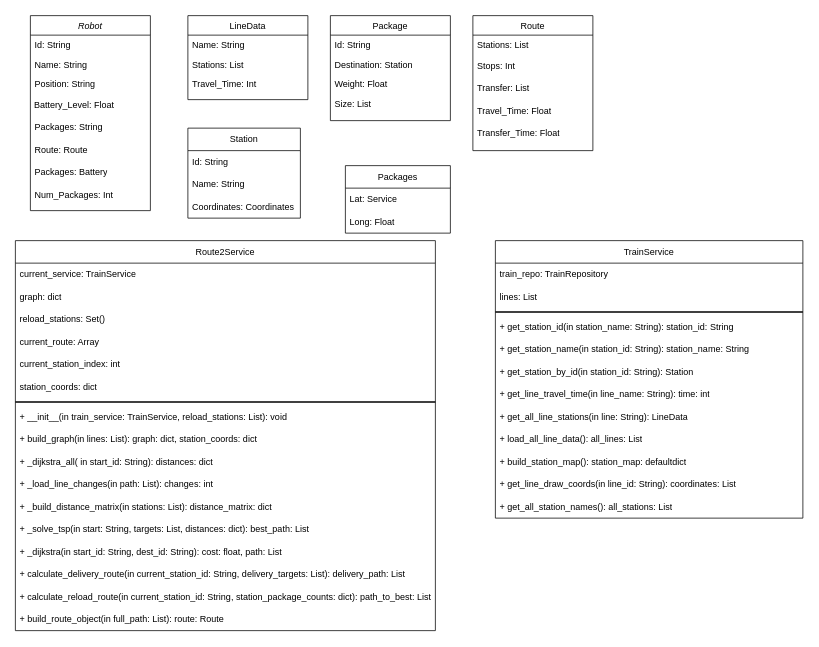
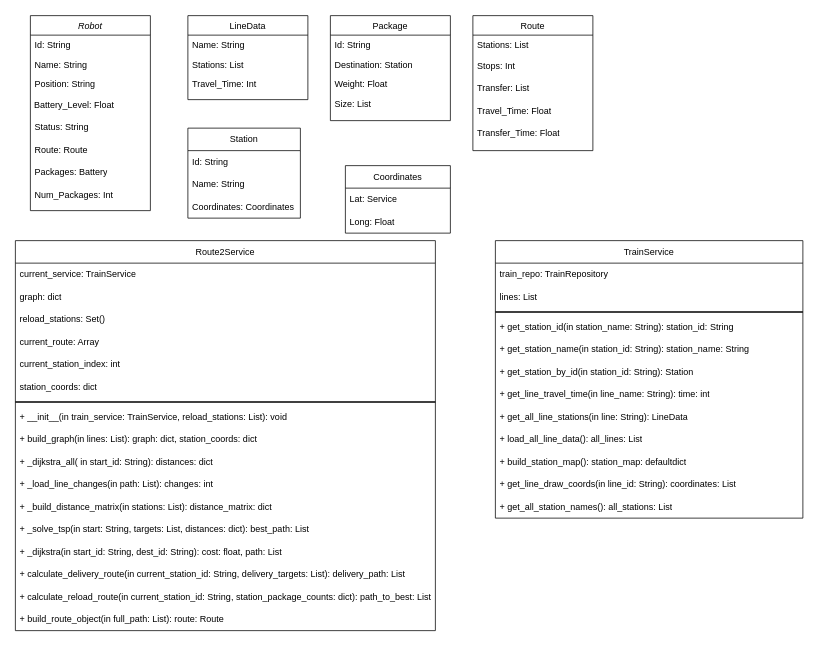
node "Packages: String": label "Packages: String" -> "Status: String"
node "Packages": label "Packages" -> "Coordinates"
